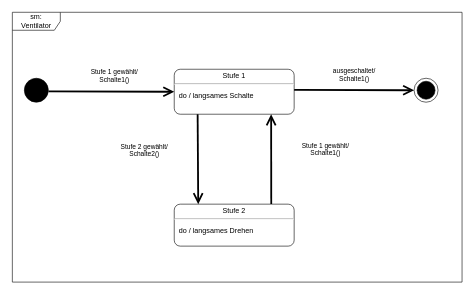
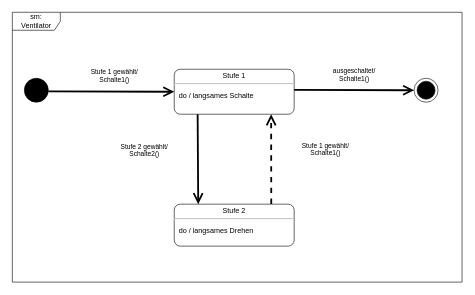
edge "Stufe 2 do / langsames Drehen" -> "Stufe 1 do / langsames Schalte": style solid -> dashed
